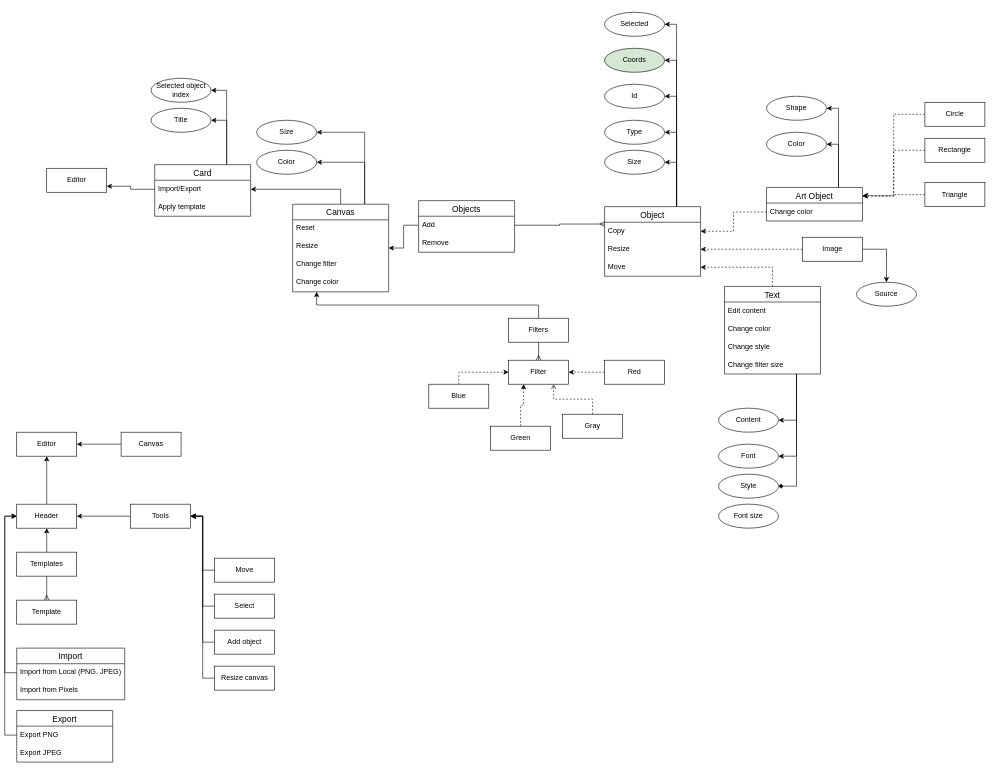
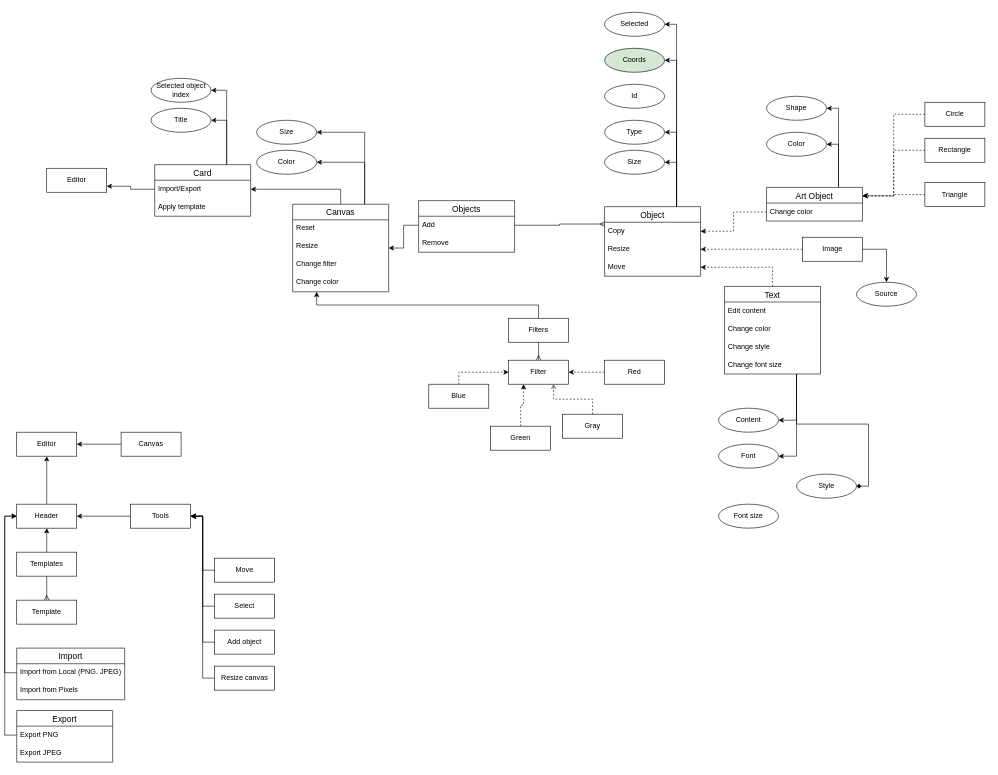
edge "Object" -> "Id": removed
node "Change filter size": label "Change filter size" -> "Change font size"
node "Style": moved (749, 486) -> (827, 486)
